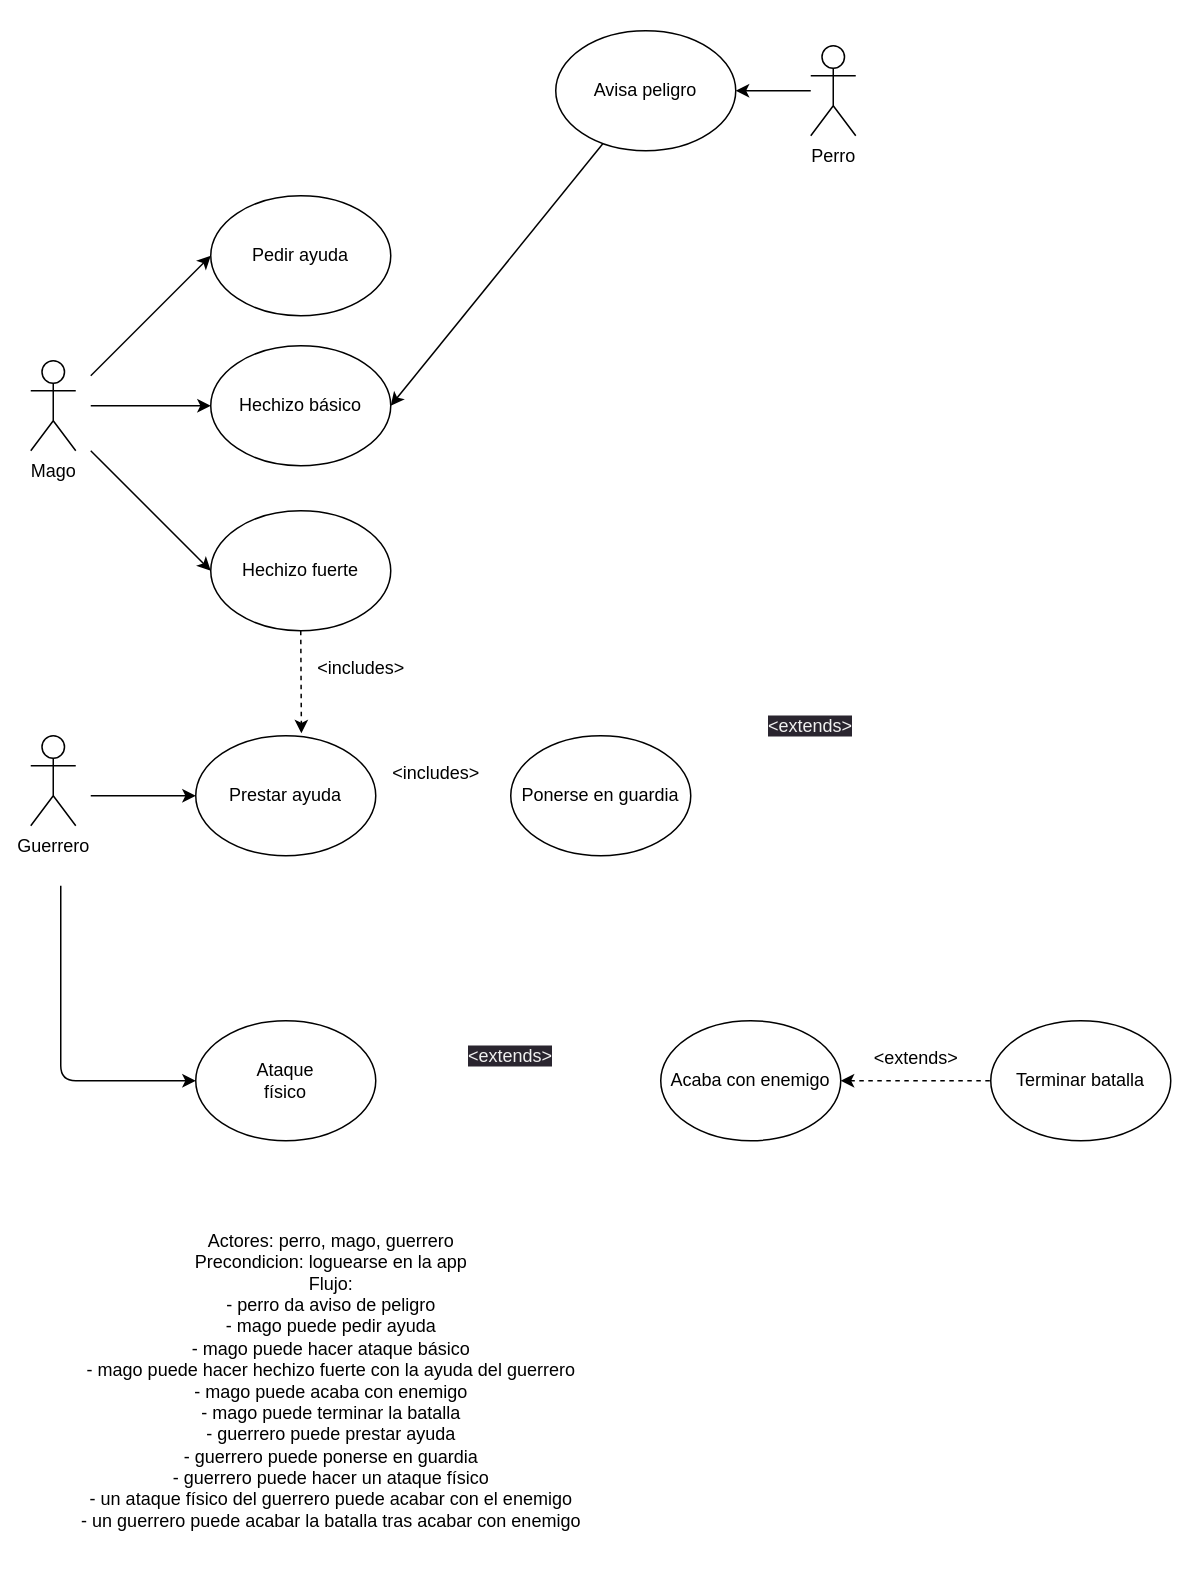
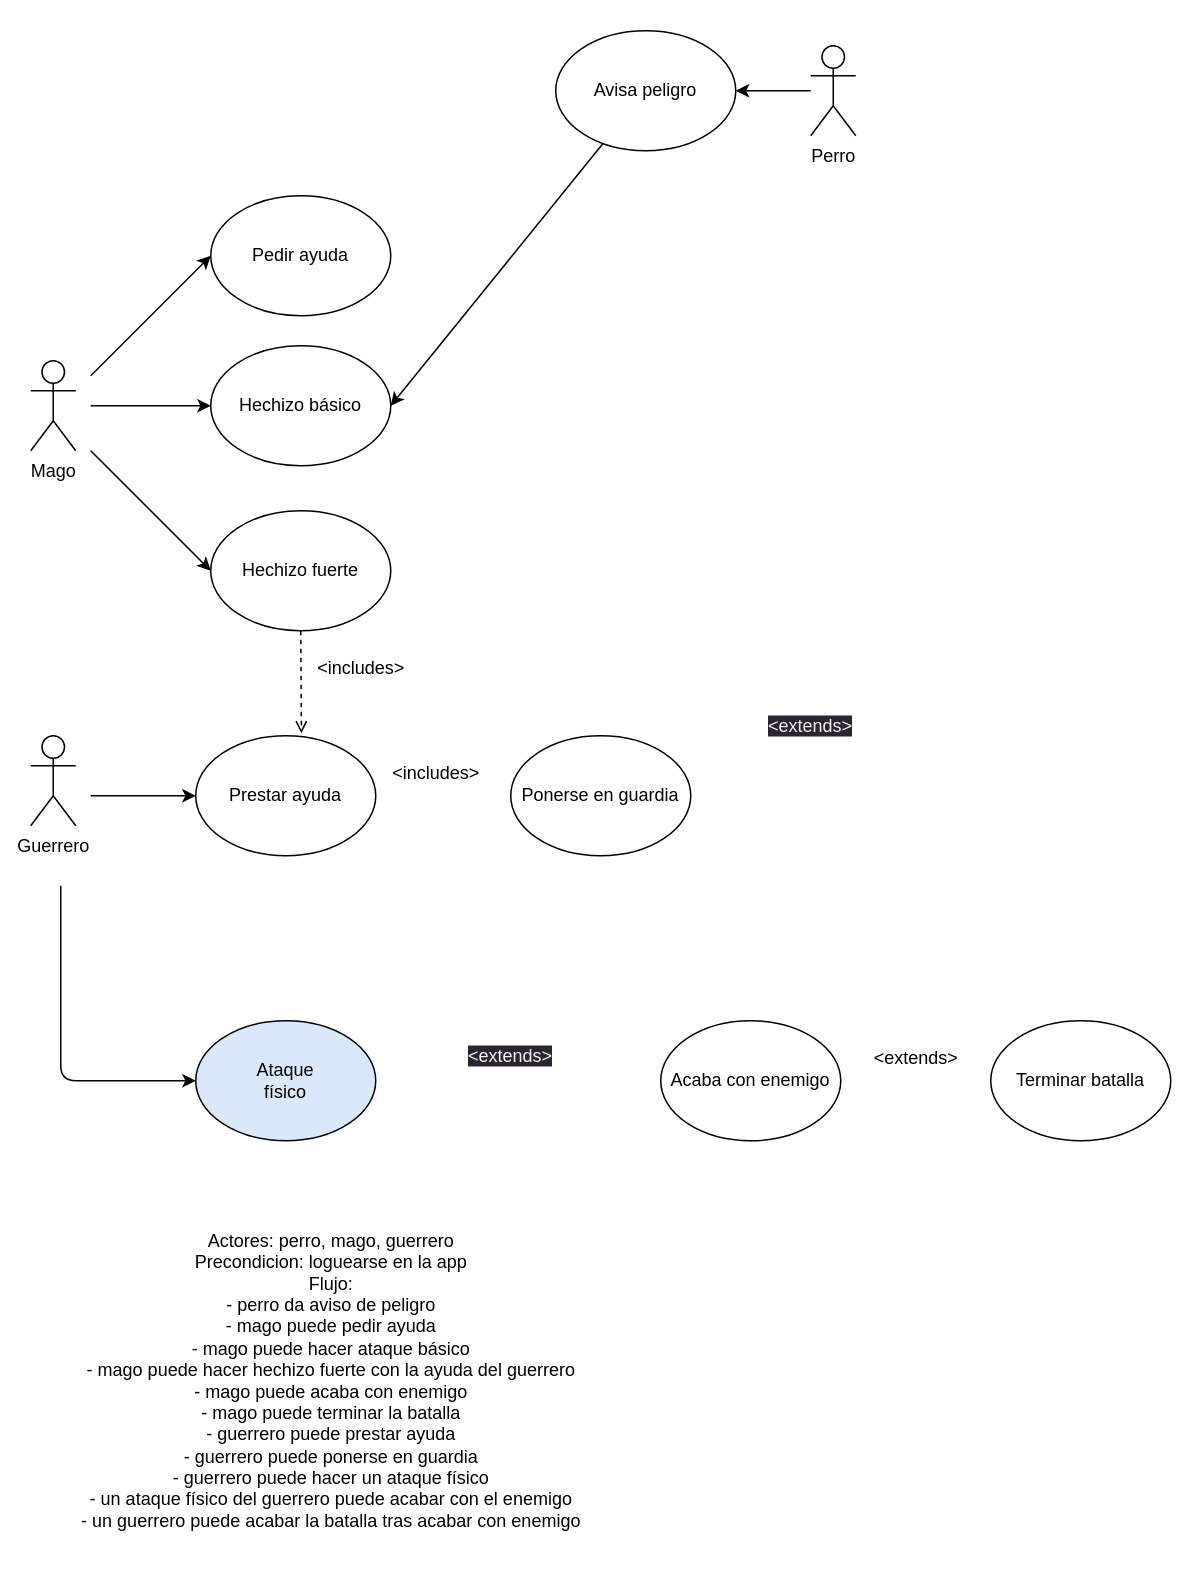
edge "Hechizo fuerte" -> "Prestar ayuda": arrowhead classic -> open
node "Ataque físico": fillcolor #ffffff -> #dae8fc
edge "Terminar batalla" -> "Acaba con enemigo": removed
